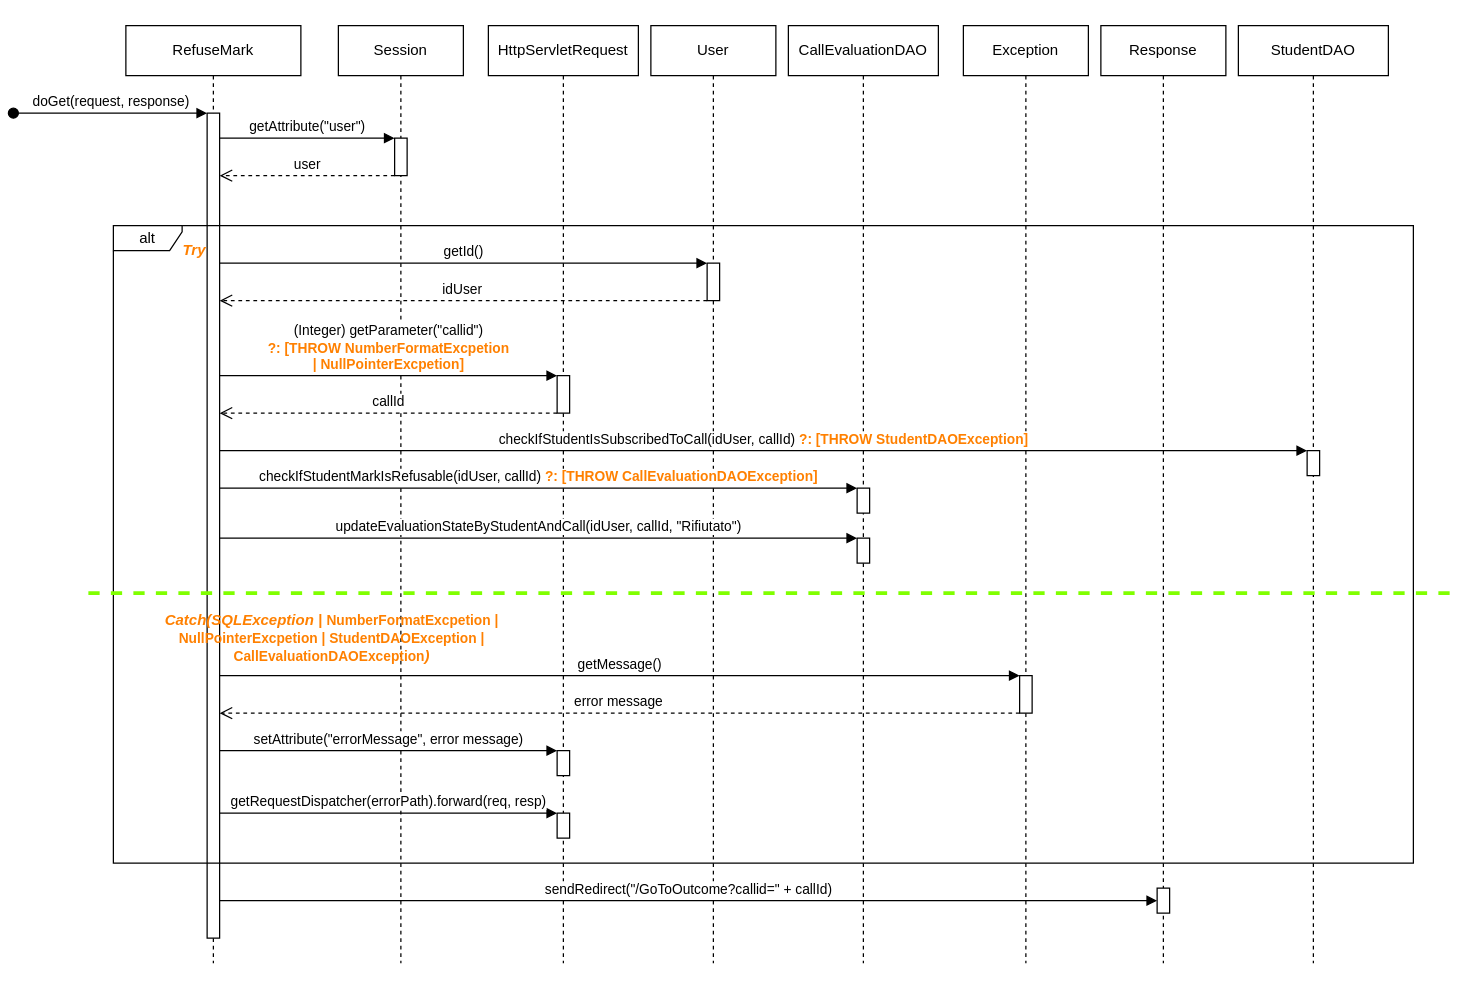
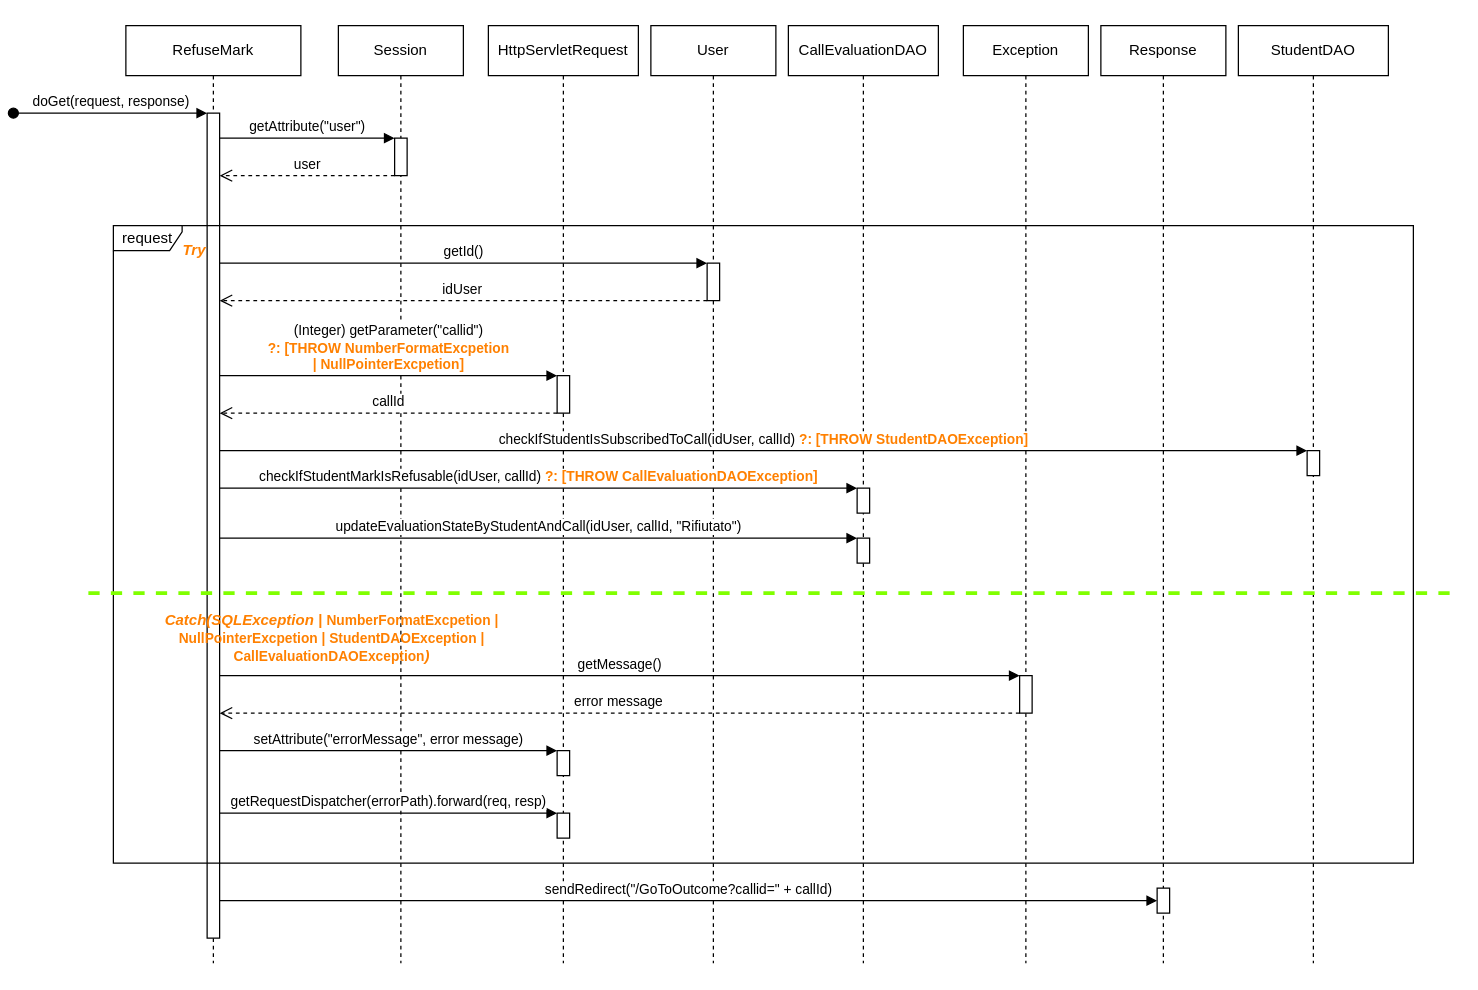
node "alt": label "alt" -> "request"
